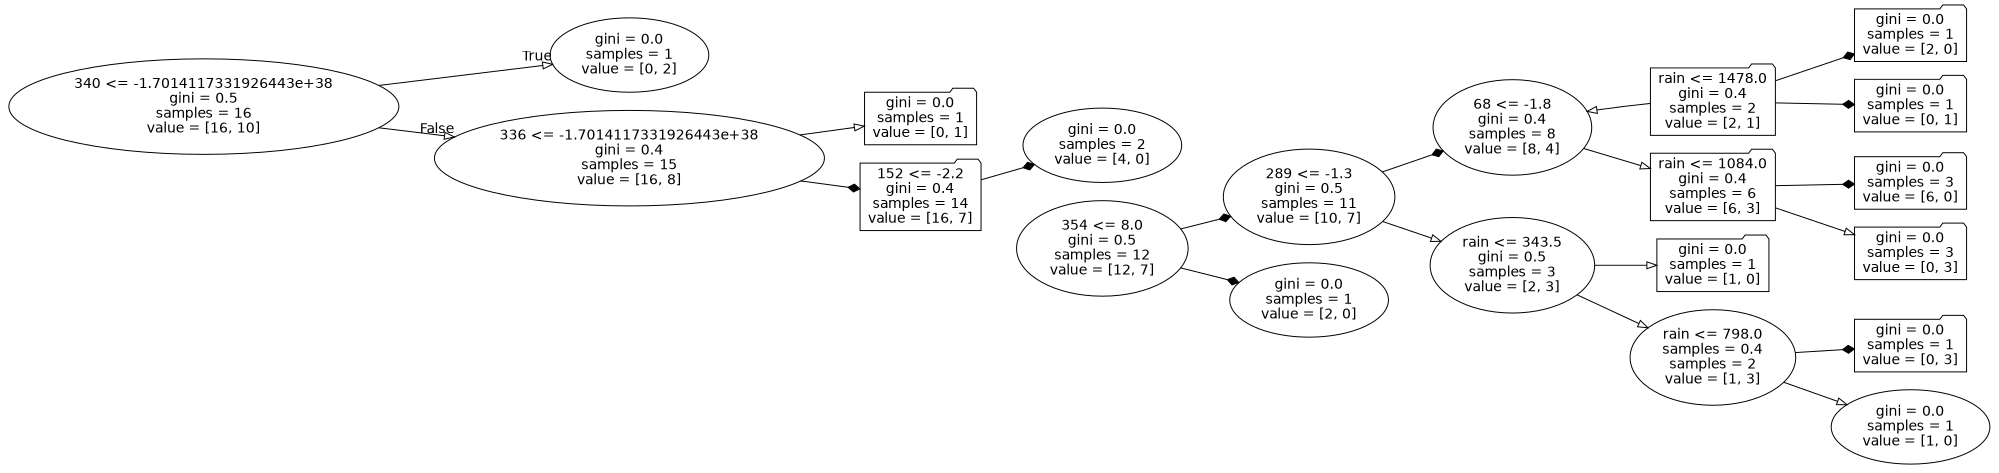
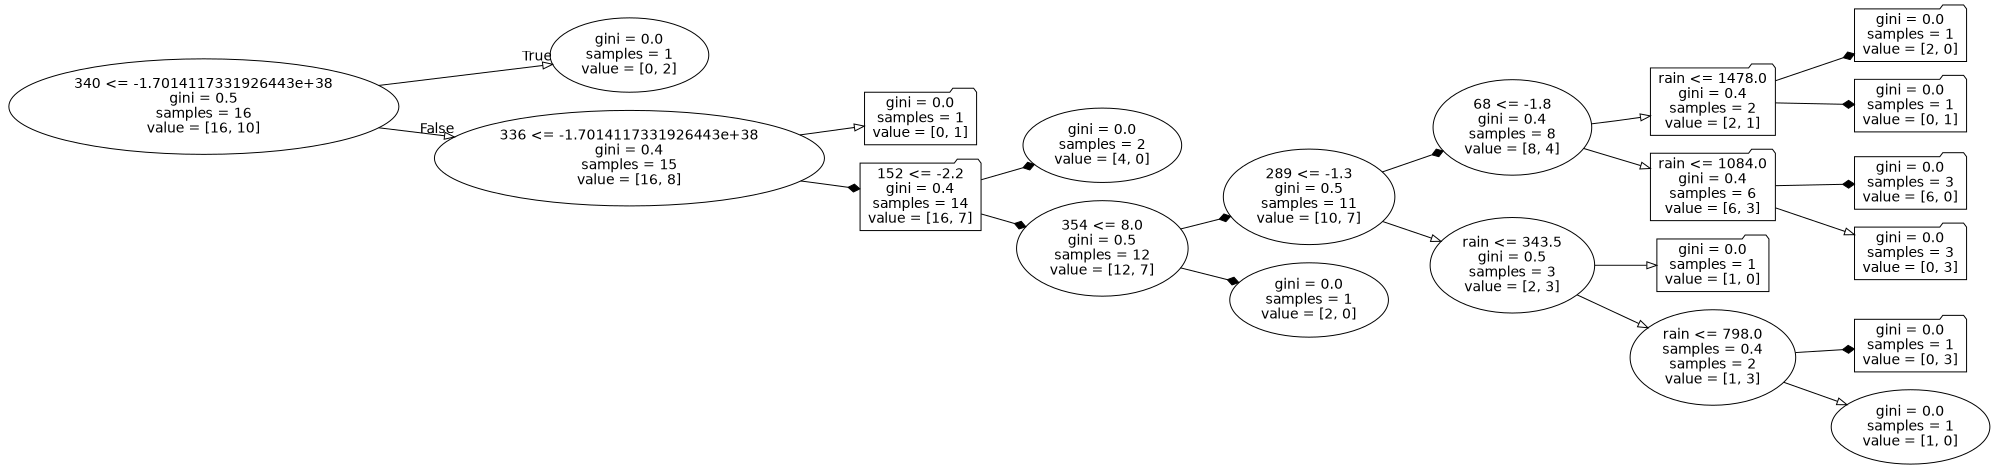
edge "rain <= 1478.0 gini = 0.4 samples = 2 value = [2, 1]" -> "68 <= -1.8 gini = 0.4 samples = 8 value = [8, 4]": reversed
edge "152 <= -2.2 gini = 0.4 samples = 14 value = [16, 7]" -> "354 <= 8.0 gini = 0.5 samples = 12 value = [12, 7]": added
